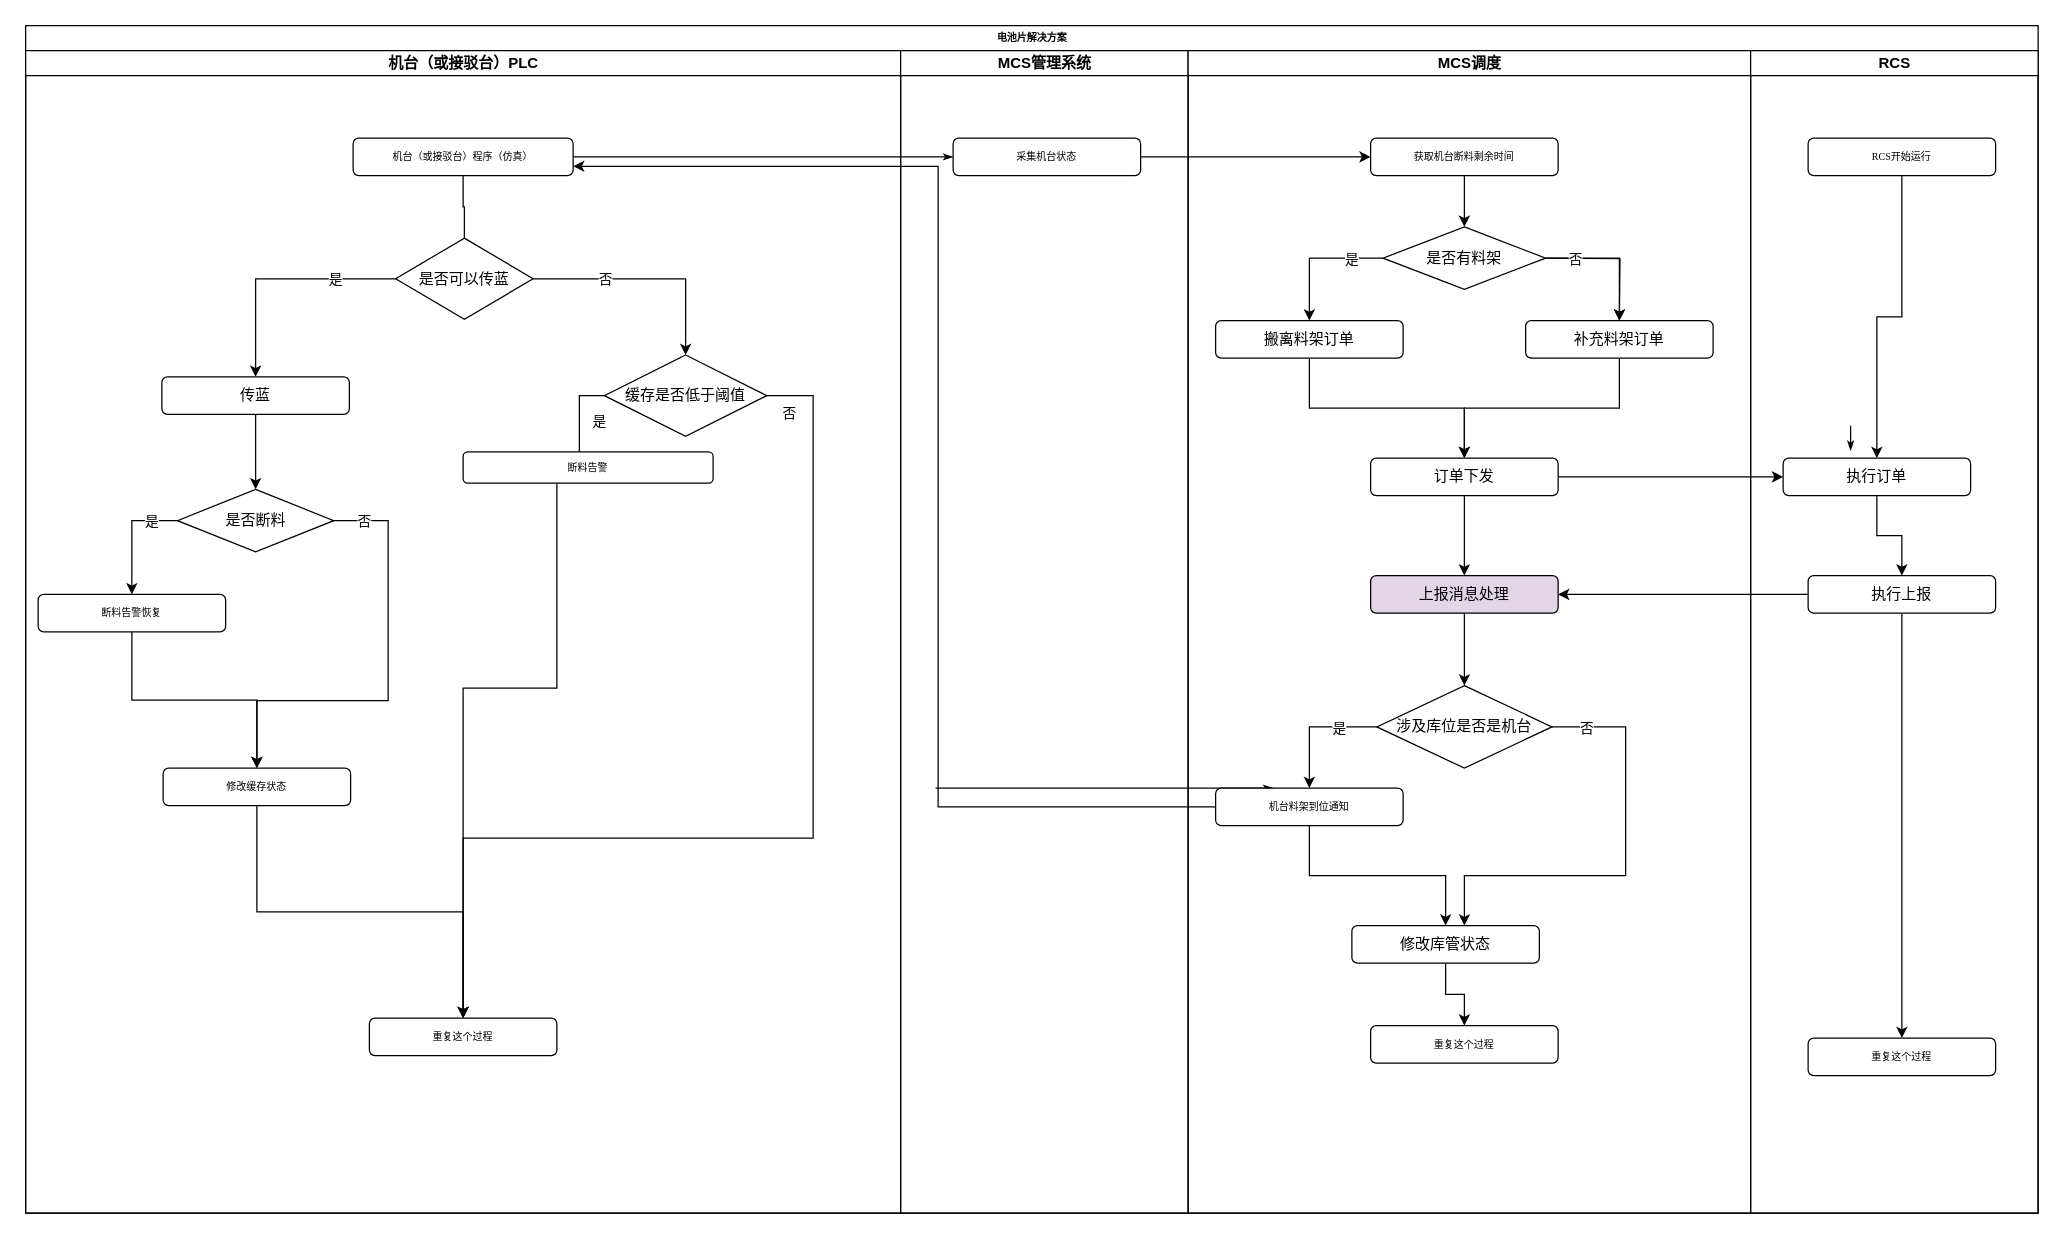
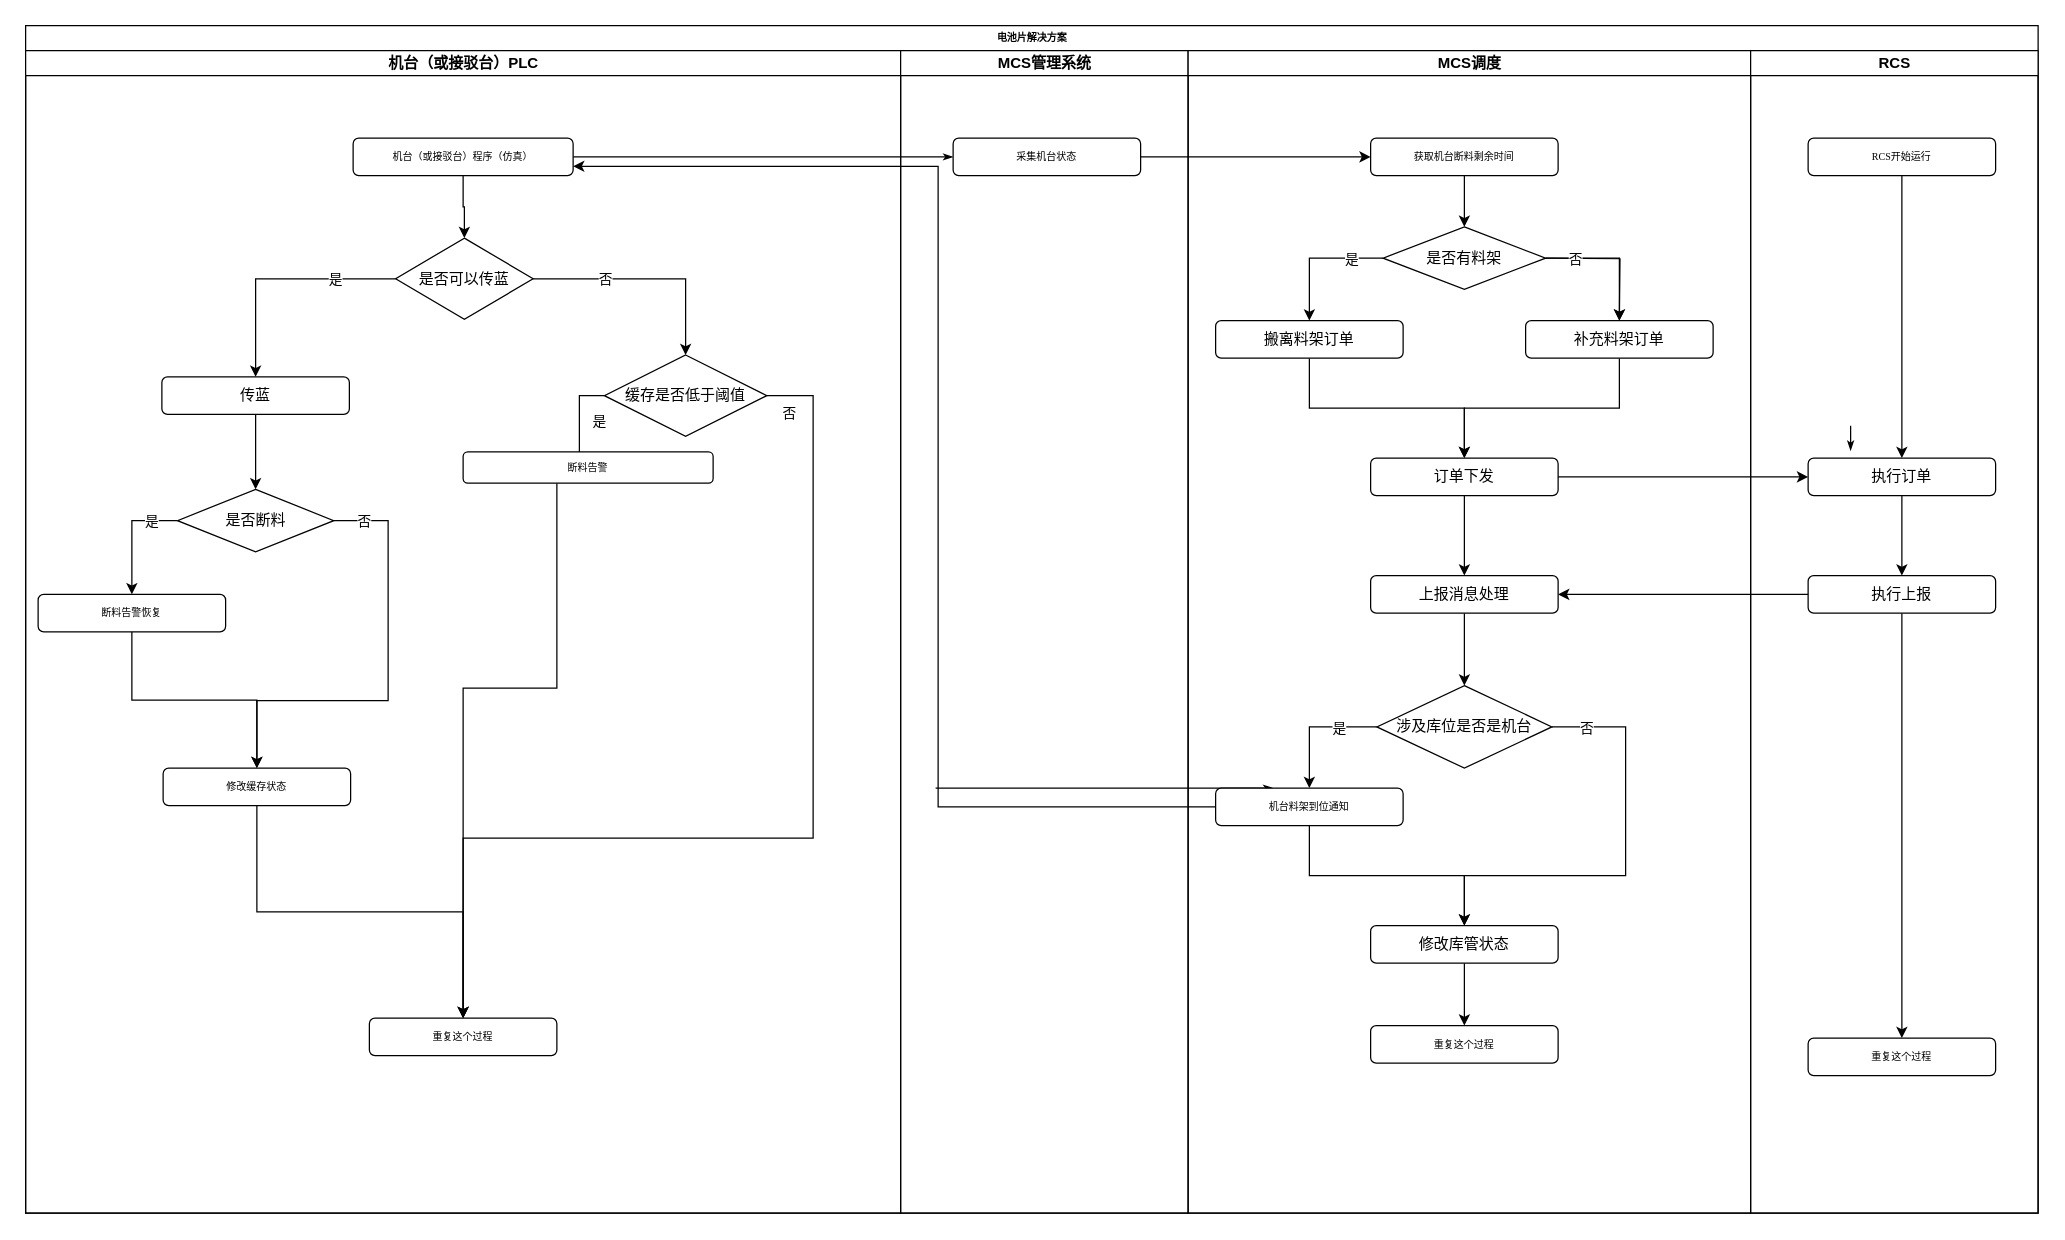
edge "机台（或接驳台）程序（仿真）" -- "是否可以传蓝": arrowhead none -> classic
node "执行订单": moved (1877, 477) -> (1902, 477)
node "上报消息处理": fillcolor #e1d5e7 -> #ffffff
node "修改库管状态": moved (1446, 944) -> (1464, 944)
